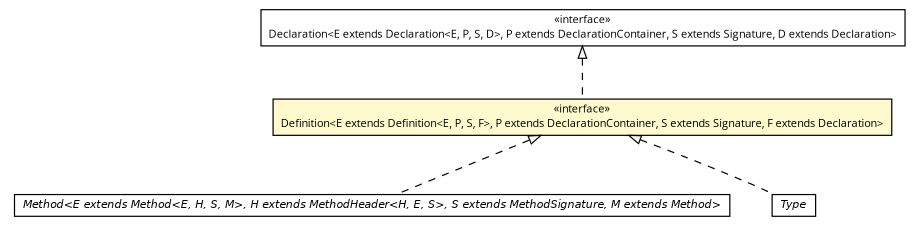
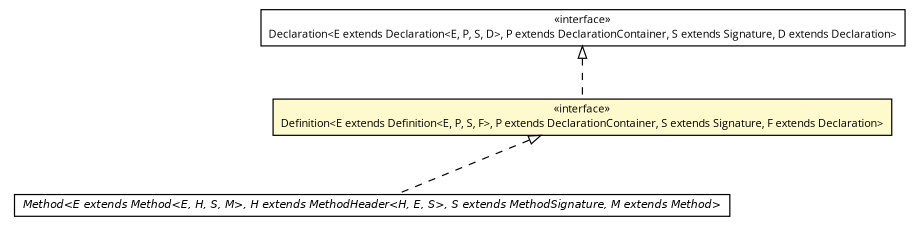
node "Type": removed
